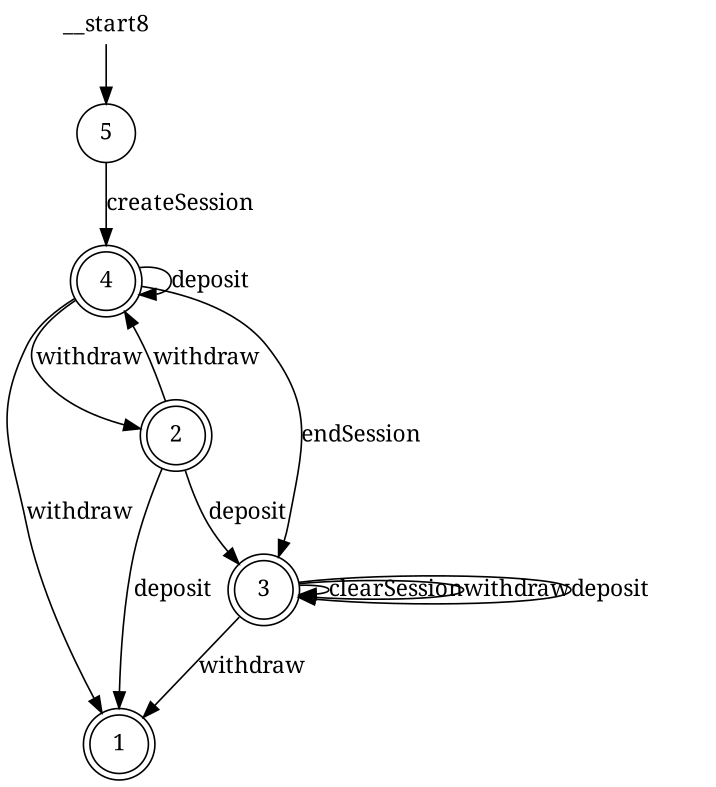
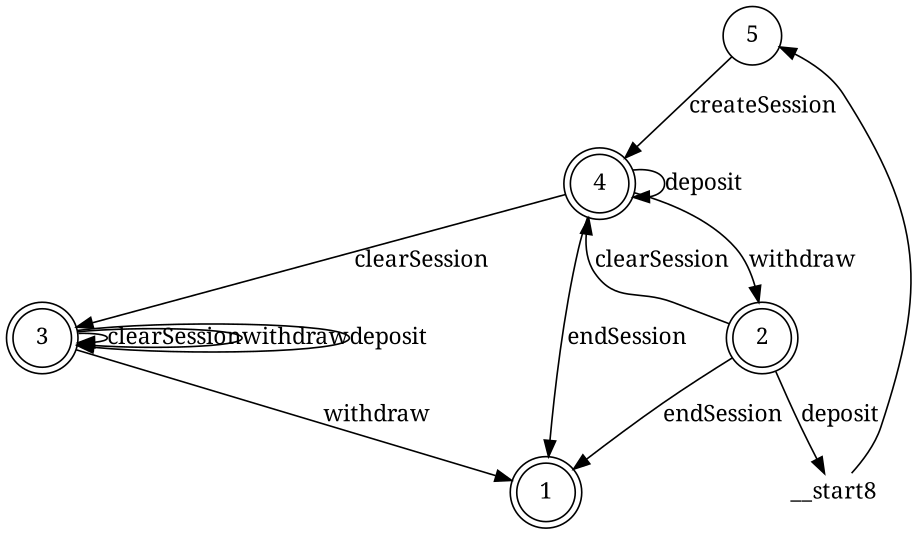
edge "2" -> "4": label "withdraw" -> "clearSession"
edge "4" -> "3": label "endSession" -> "clearSession"
edge "4" -> "1": label "withdraw" -> "endSession"
edge "2" -> "3": now "2" -> "__start8"
edge "2" -> "1": label "deposit" -> "endSession"
